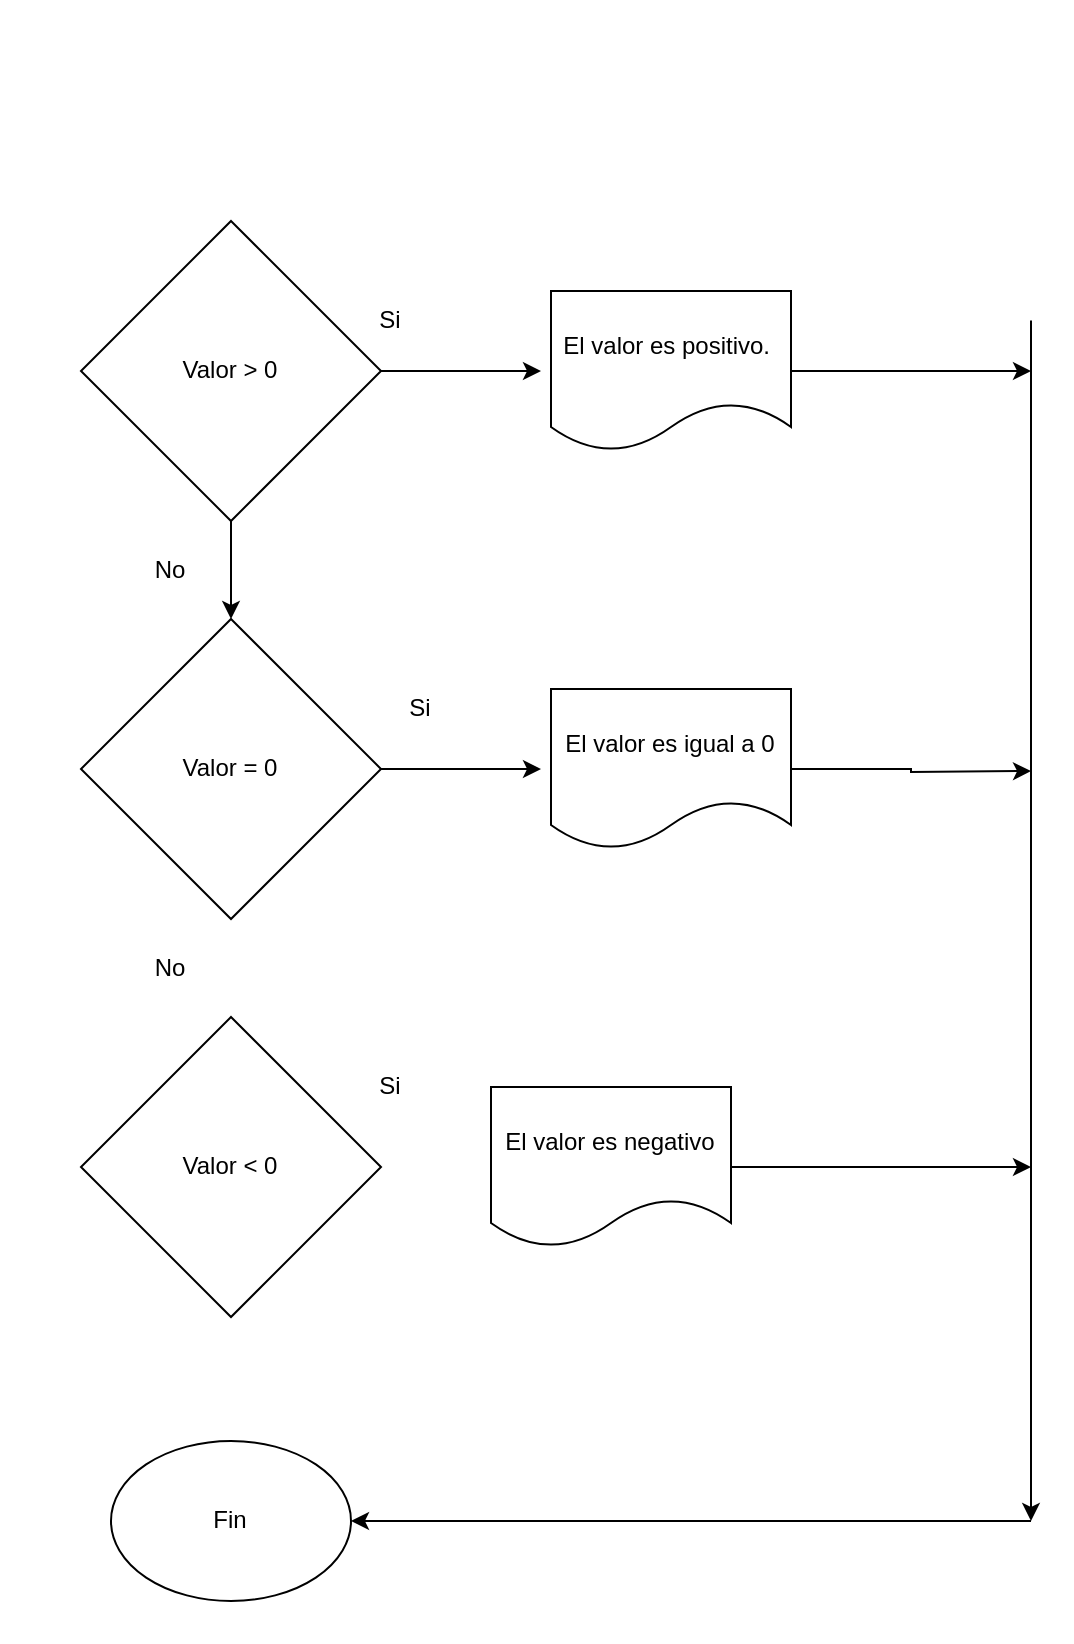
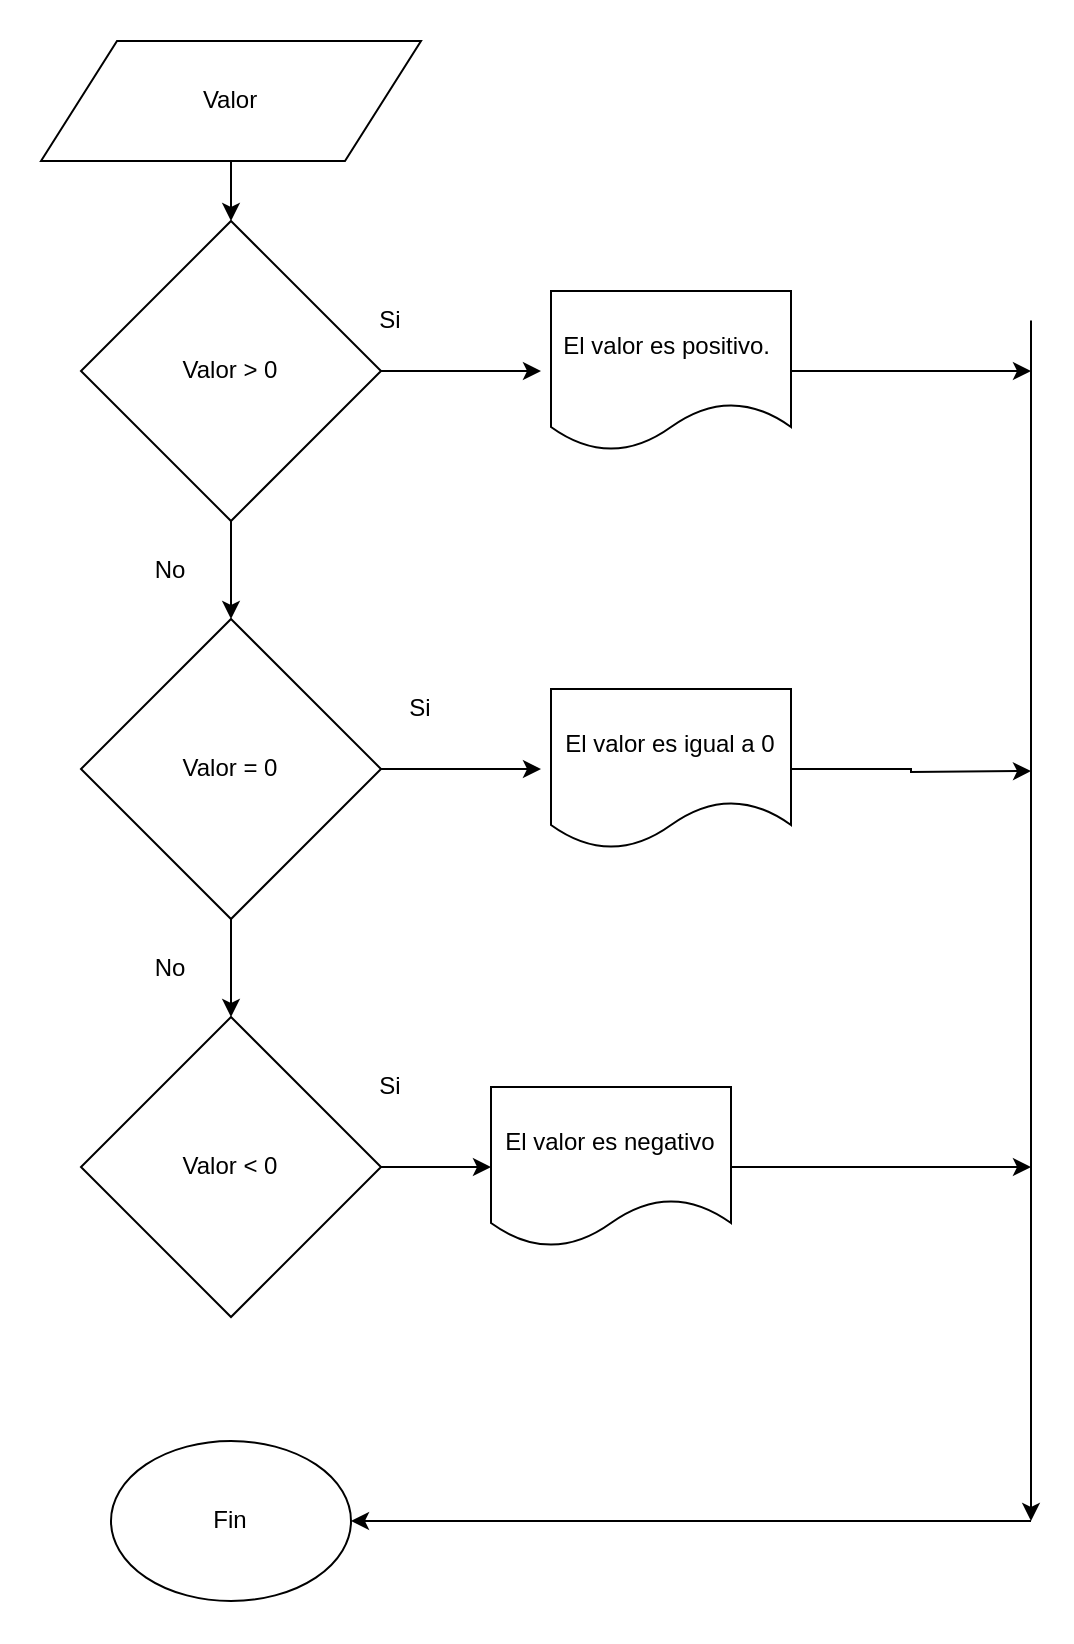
node "Valor": added
edge "Valor" -> "Valor > 0": added
edge "Valor = 0" -> "Valor < 0": added
edge "Valor < 0" -> "El valor es negativo": added
